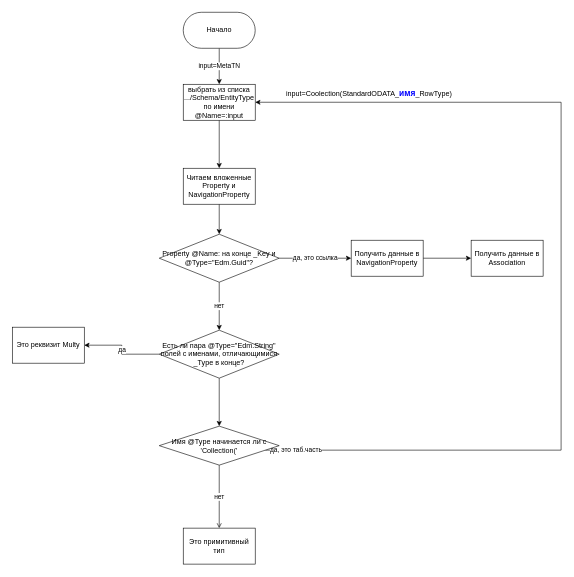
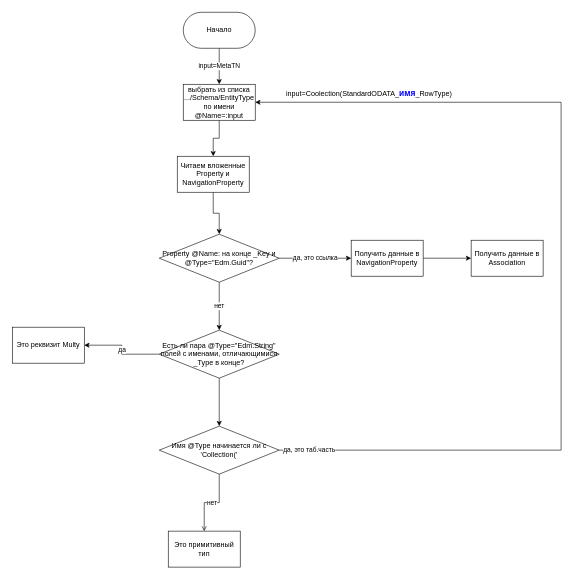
node "Читаем вложенные Property и NavigationProperty": moved (219, 186) -> (213, 174)
node "Имя @Type начинается ли с 'Collection('": size 120x39 -> 120x48
node "Это примитивный тип": moved (219, 546) -> (204, 549)
